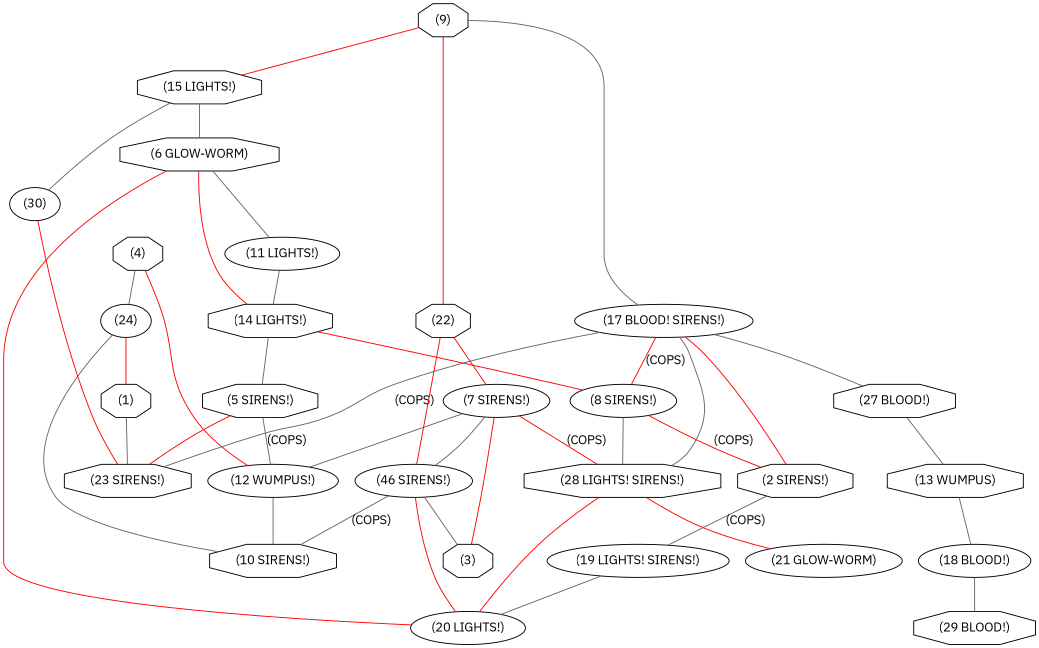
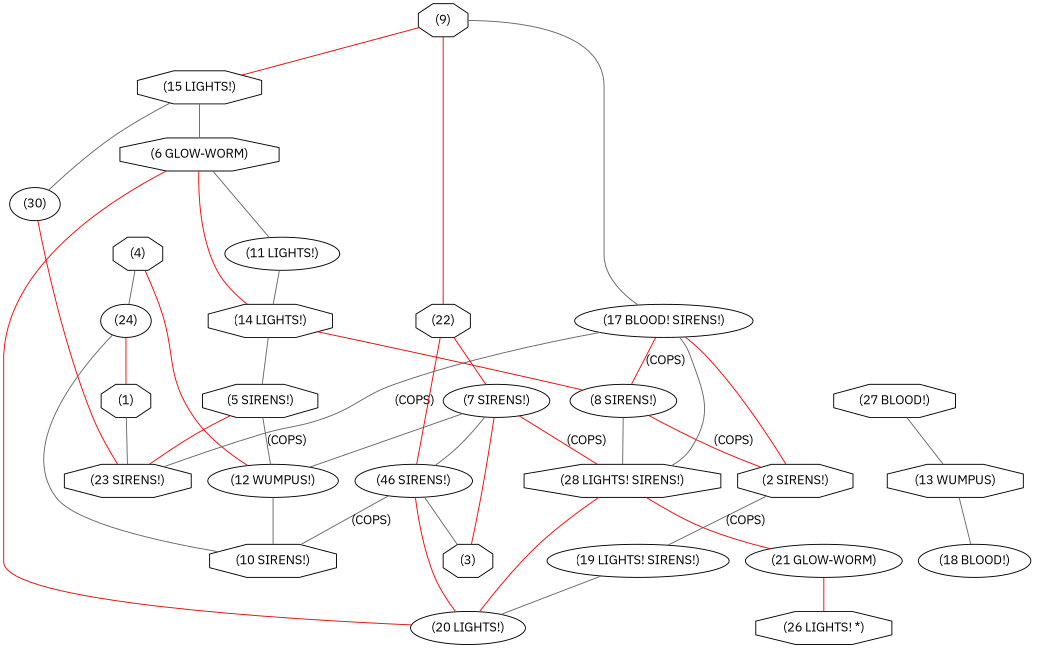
edge "(17 BLOOD! SIRENS!)" -- "(27 BLOOD!)": removed
node "(26 LIGHTS! *)": added
node "(29 BLOOD!)": removed
